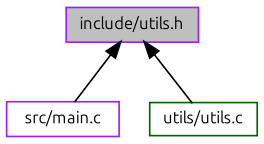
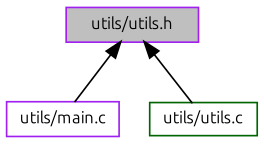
node "include/utils.h": label "include/utils.h" -> "utils/utils.h"
node "src/main.c": label "src/main.c" -> "utils/main.c"
